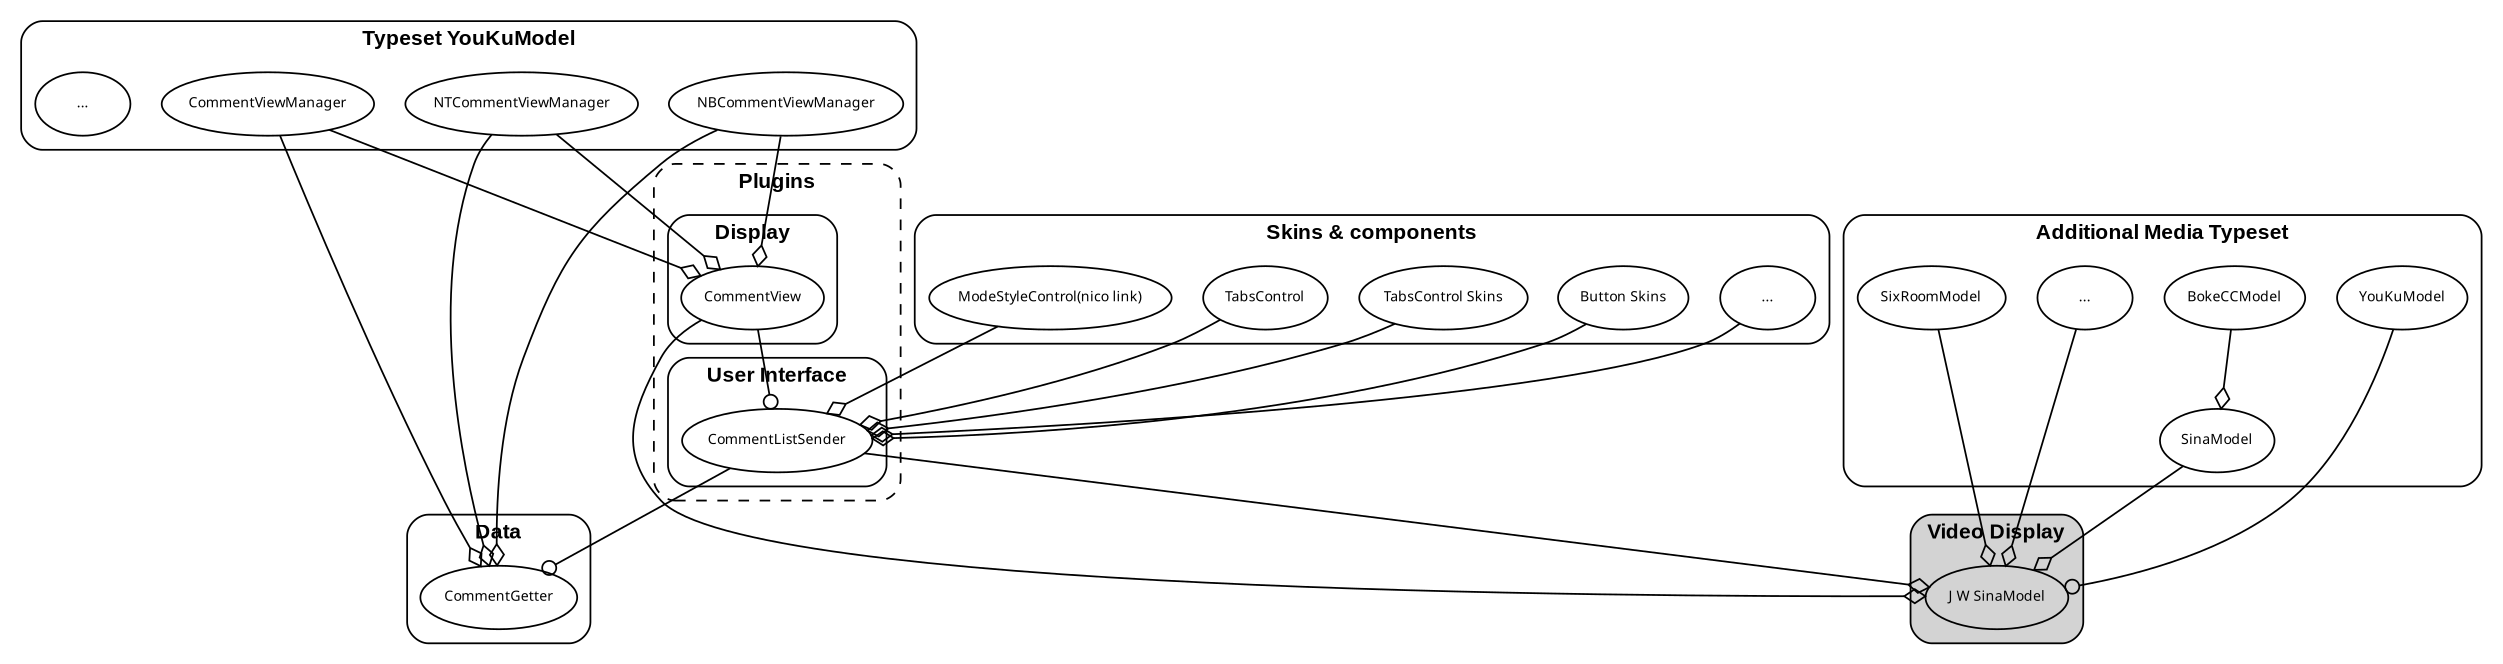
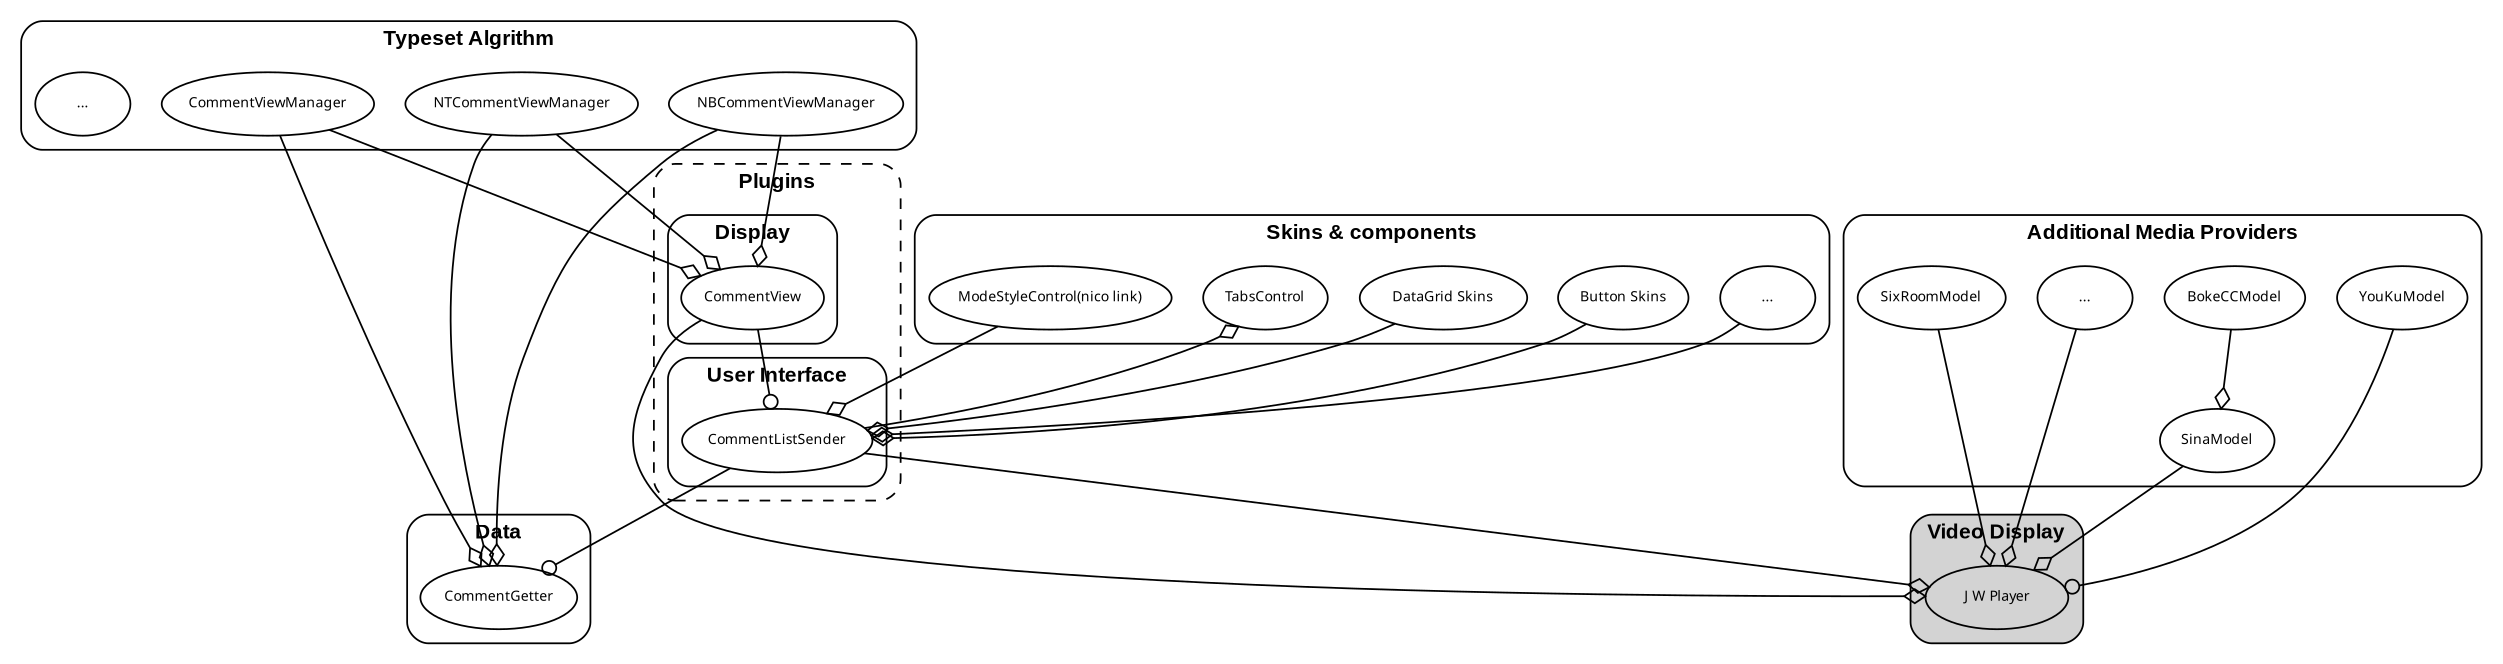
cluster "Typeset YouKuModel": label "Typeset YouKuModel" -> "Typeset Algrithm"
cluster "Additional Media Typeset": label "Additional Media Typeset" -> "Additional Media Providers"
node "TabsControl Skins": label "TabsControl Skins" -> "DataGrid Skins"
edge "TabsControl" -> "CommentListSender": reversed
node "J W SinaModel": label "J W SinaModel" -> "J W Player"
